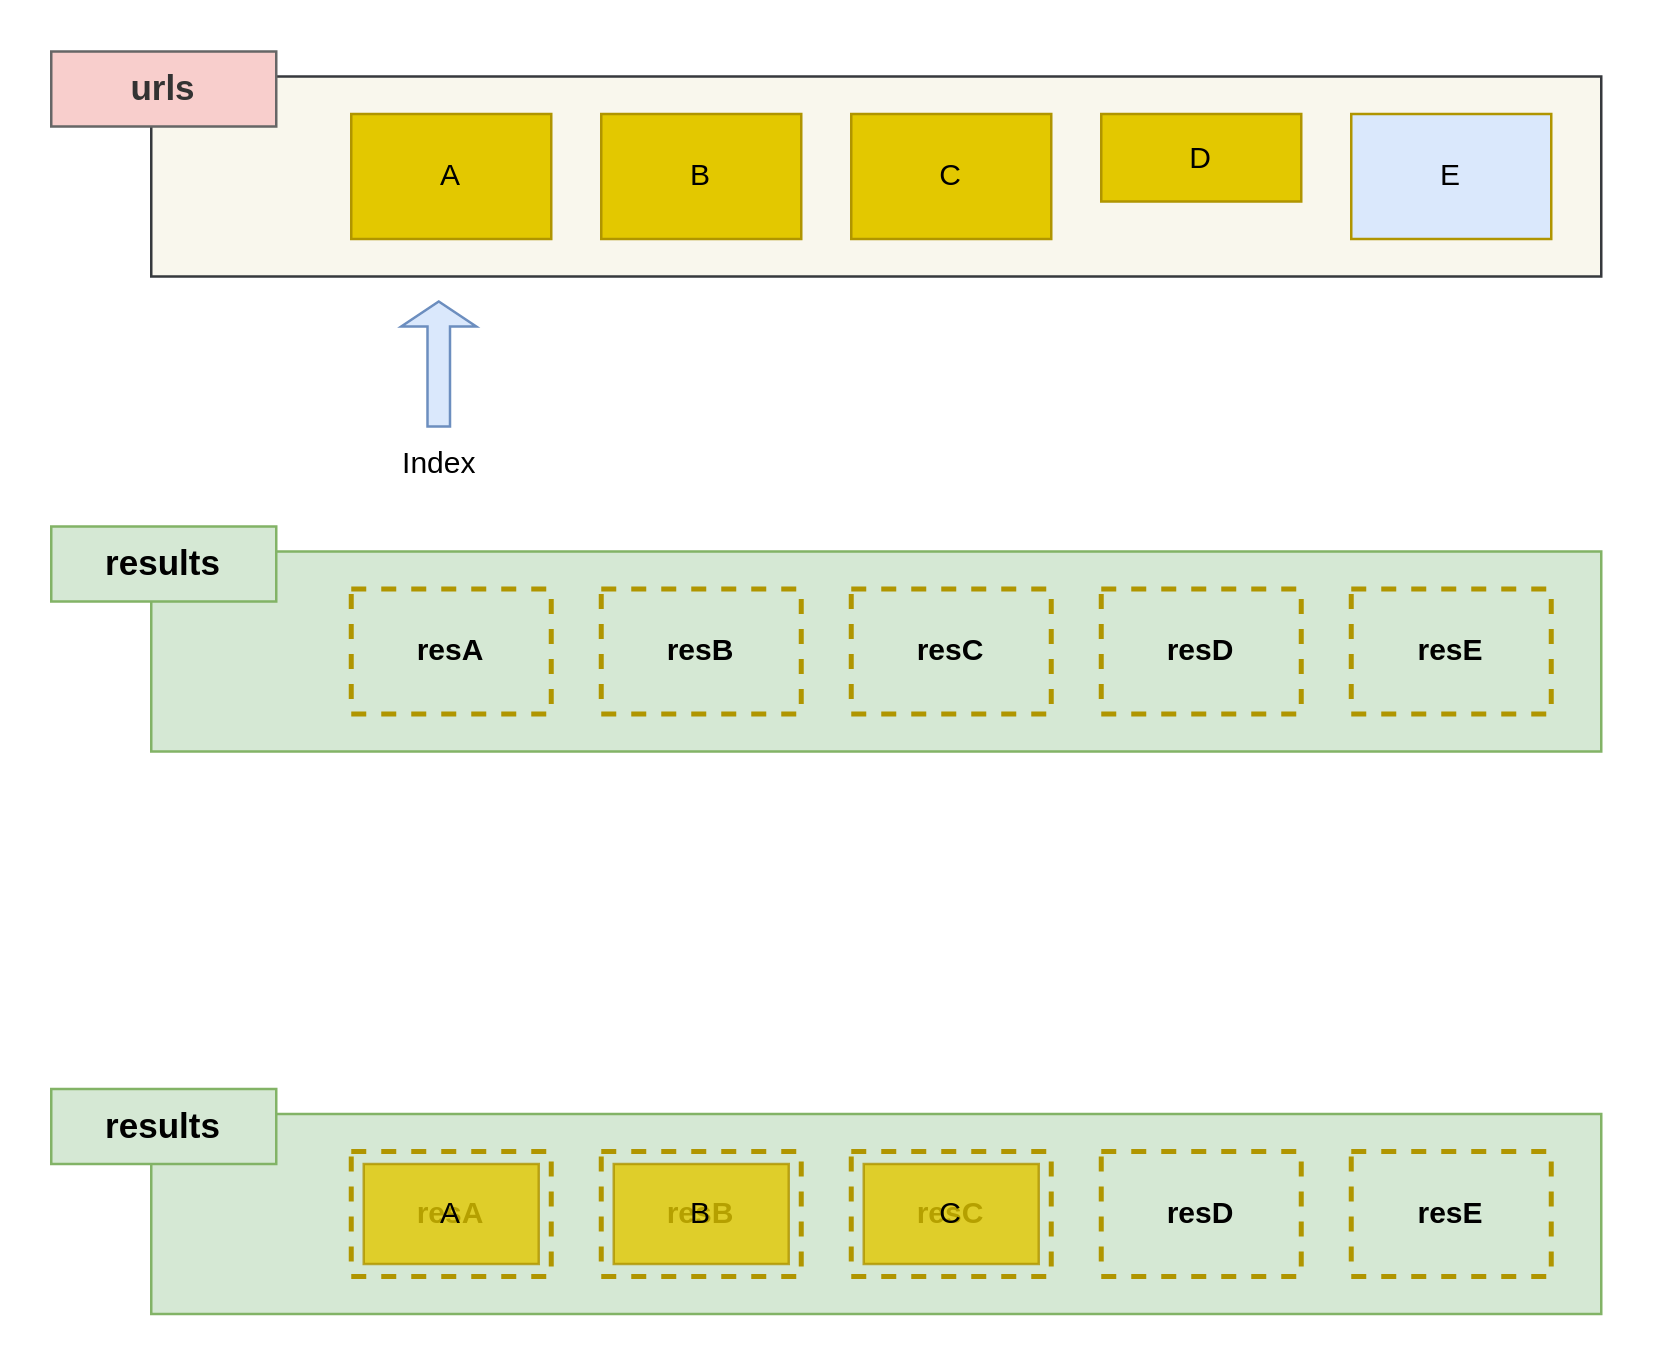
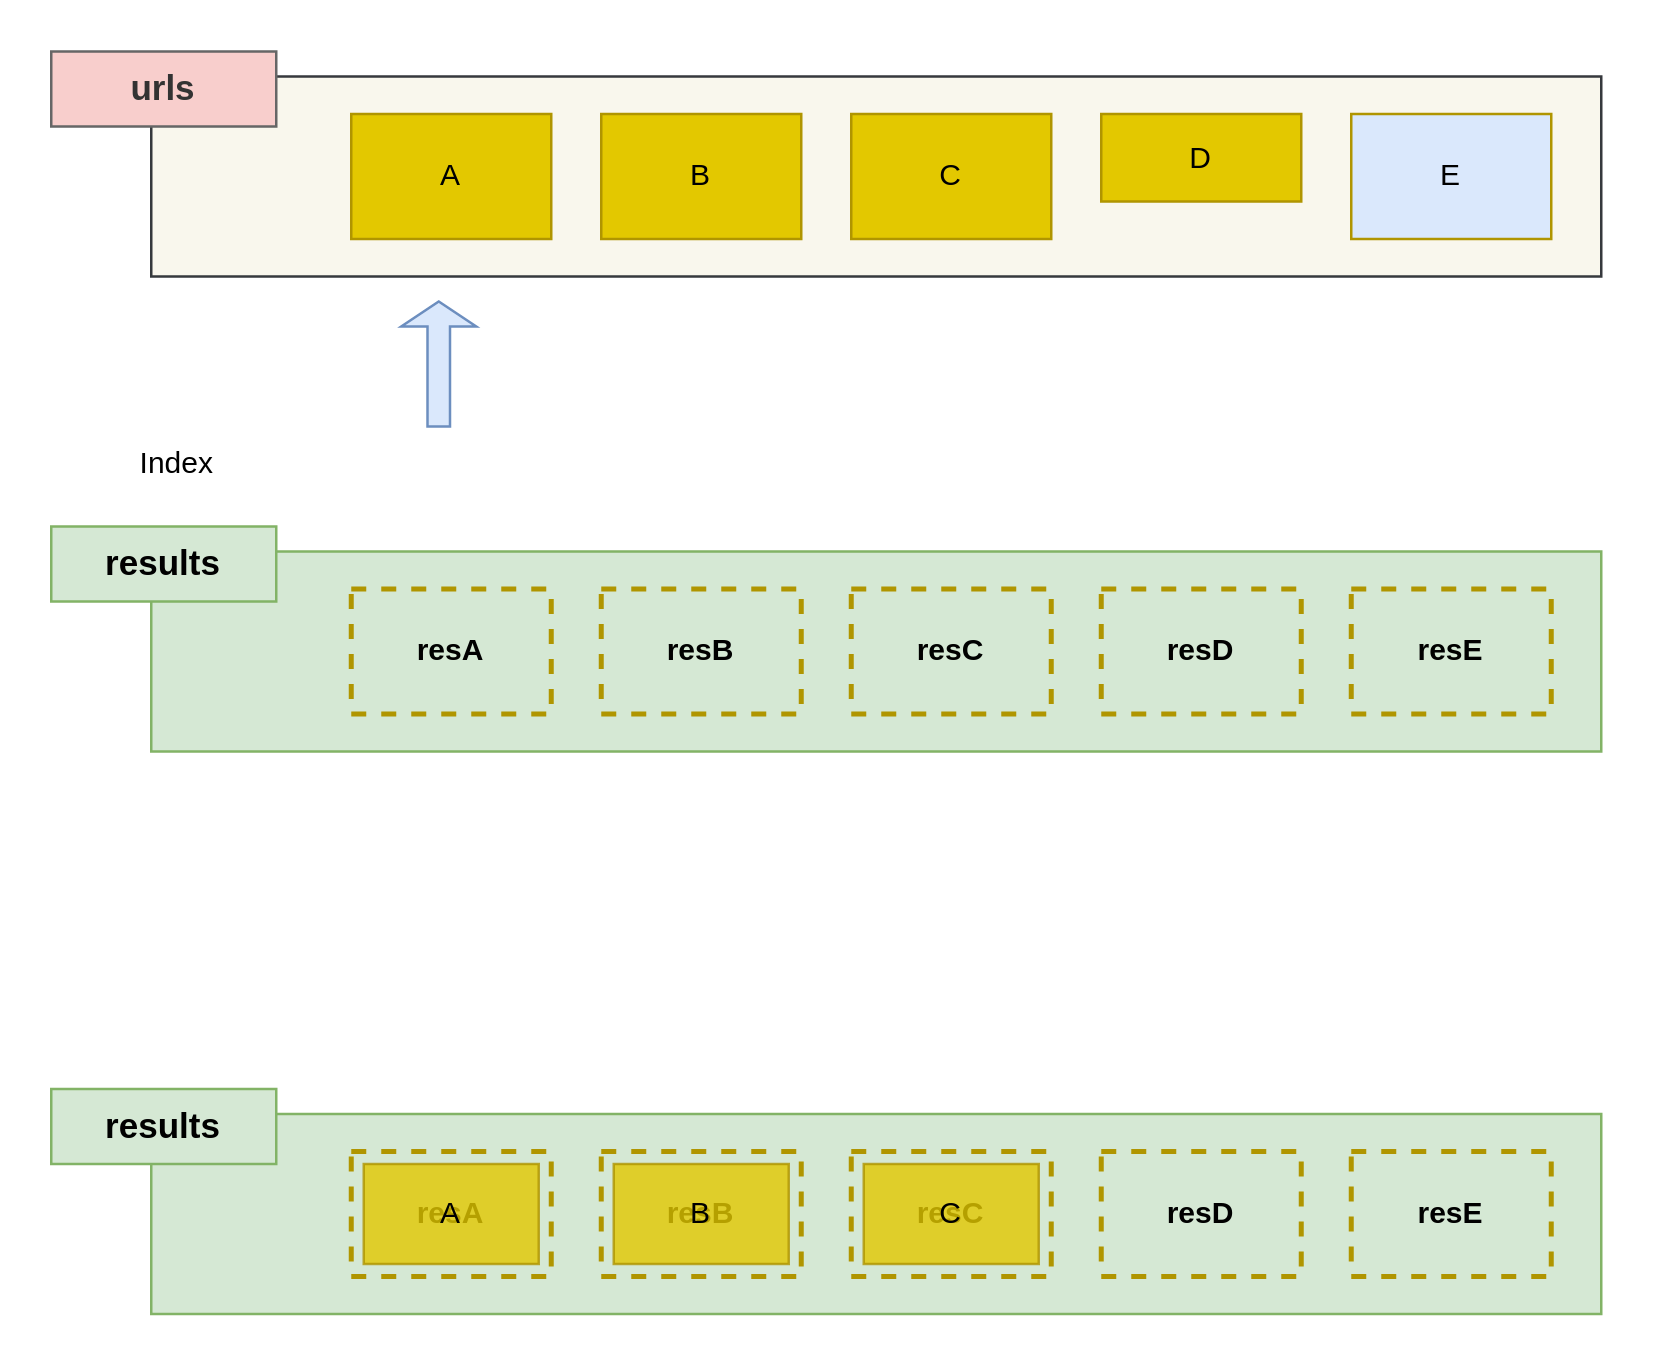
node "Index": moved (439, 464) -> (176, 464)
